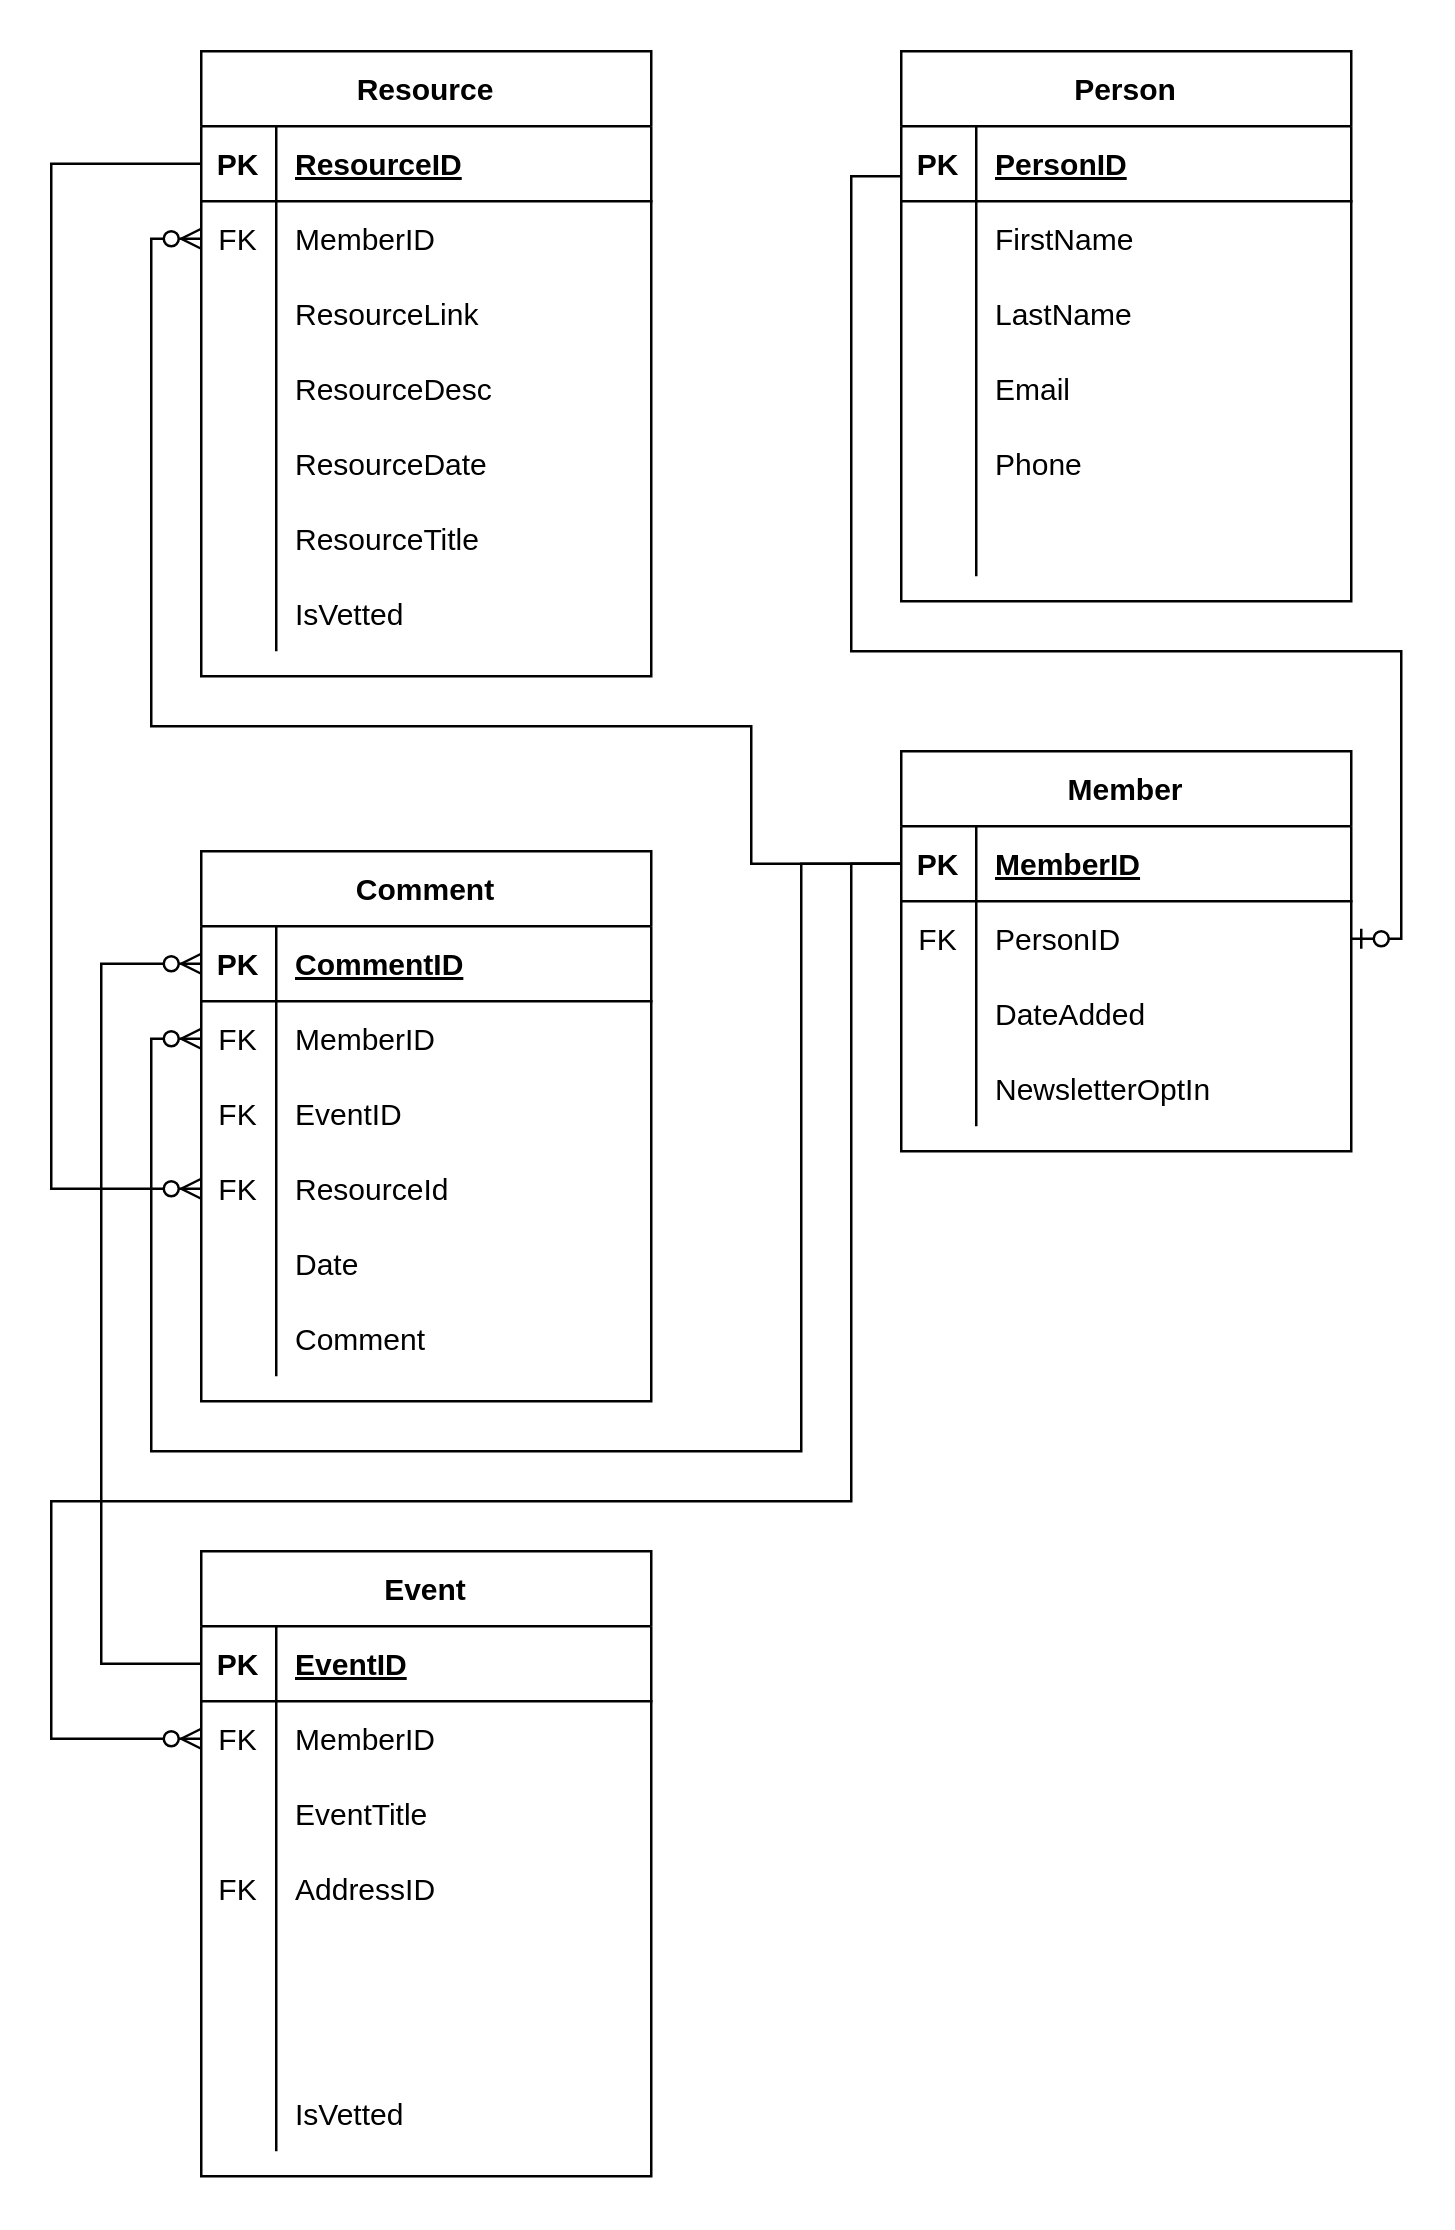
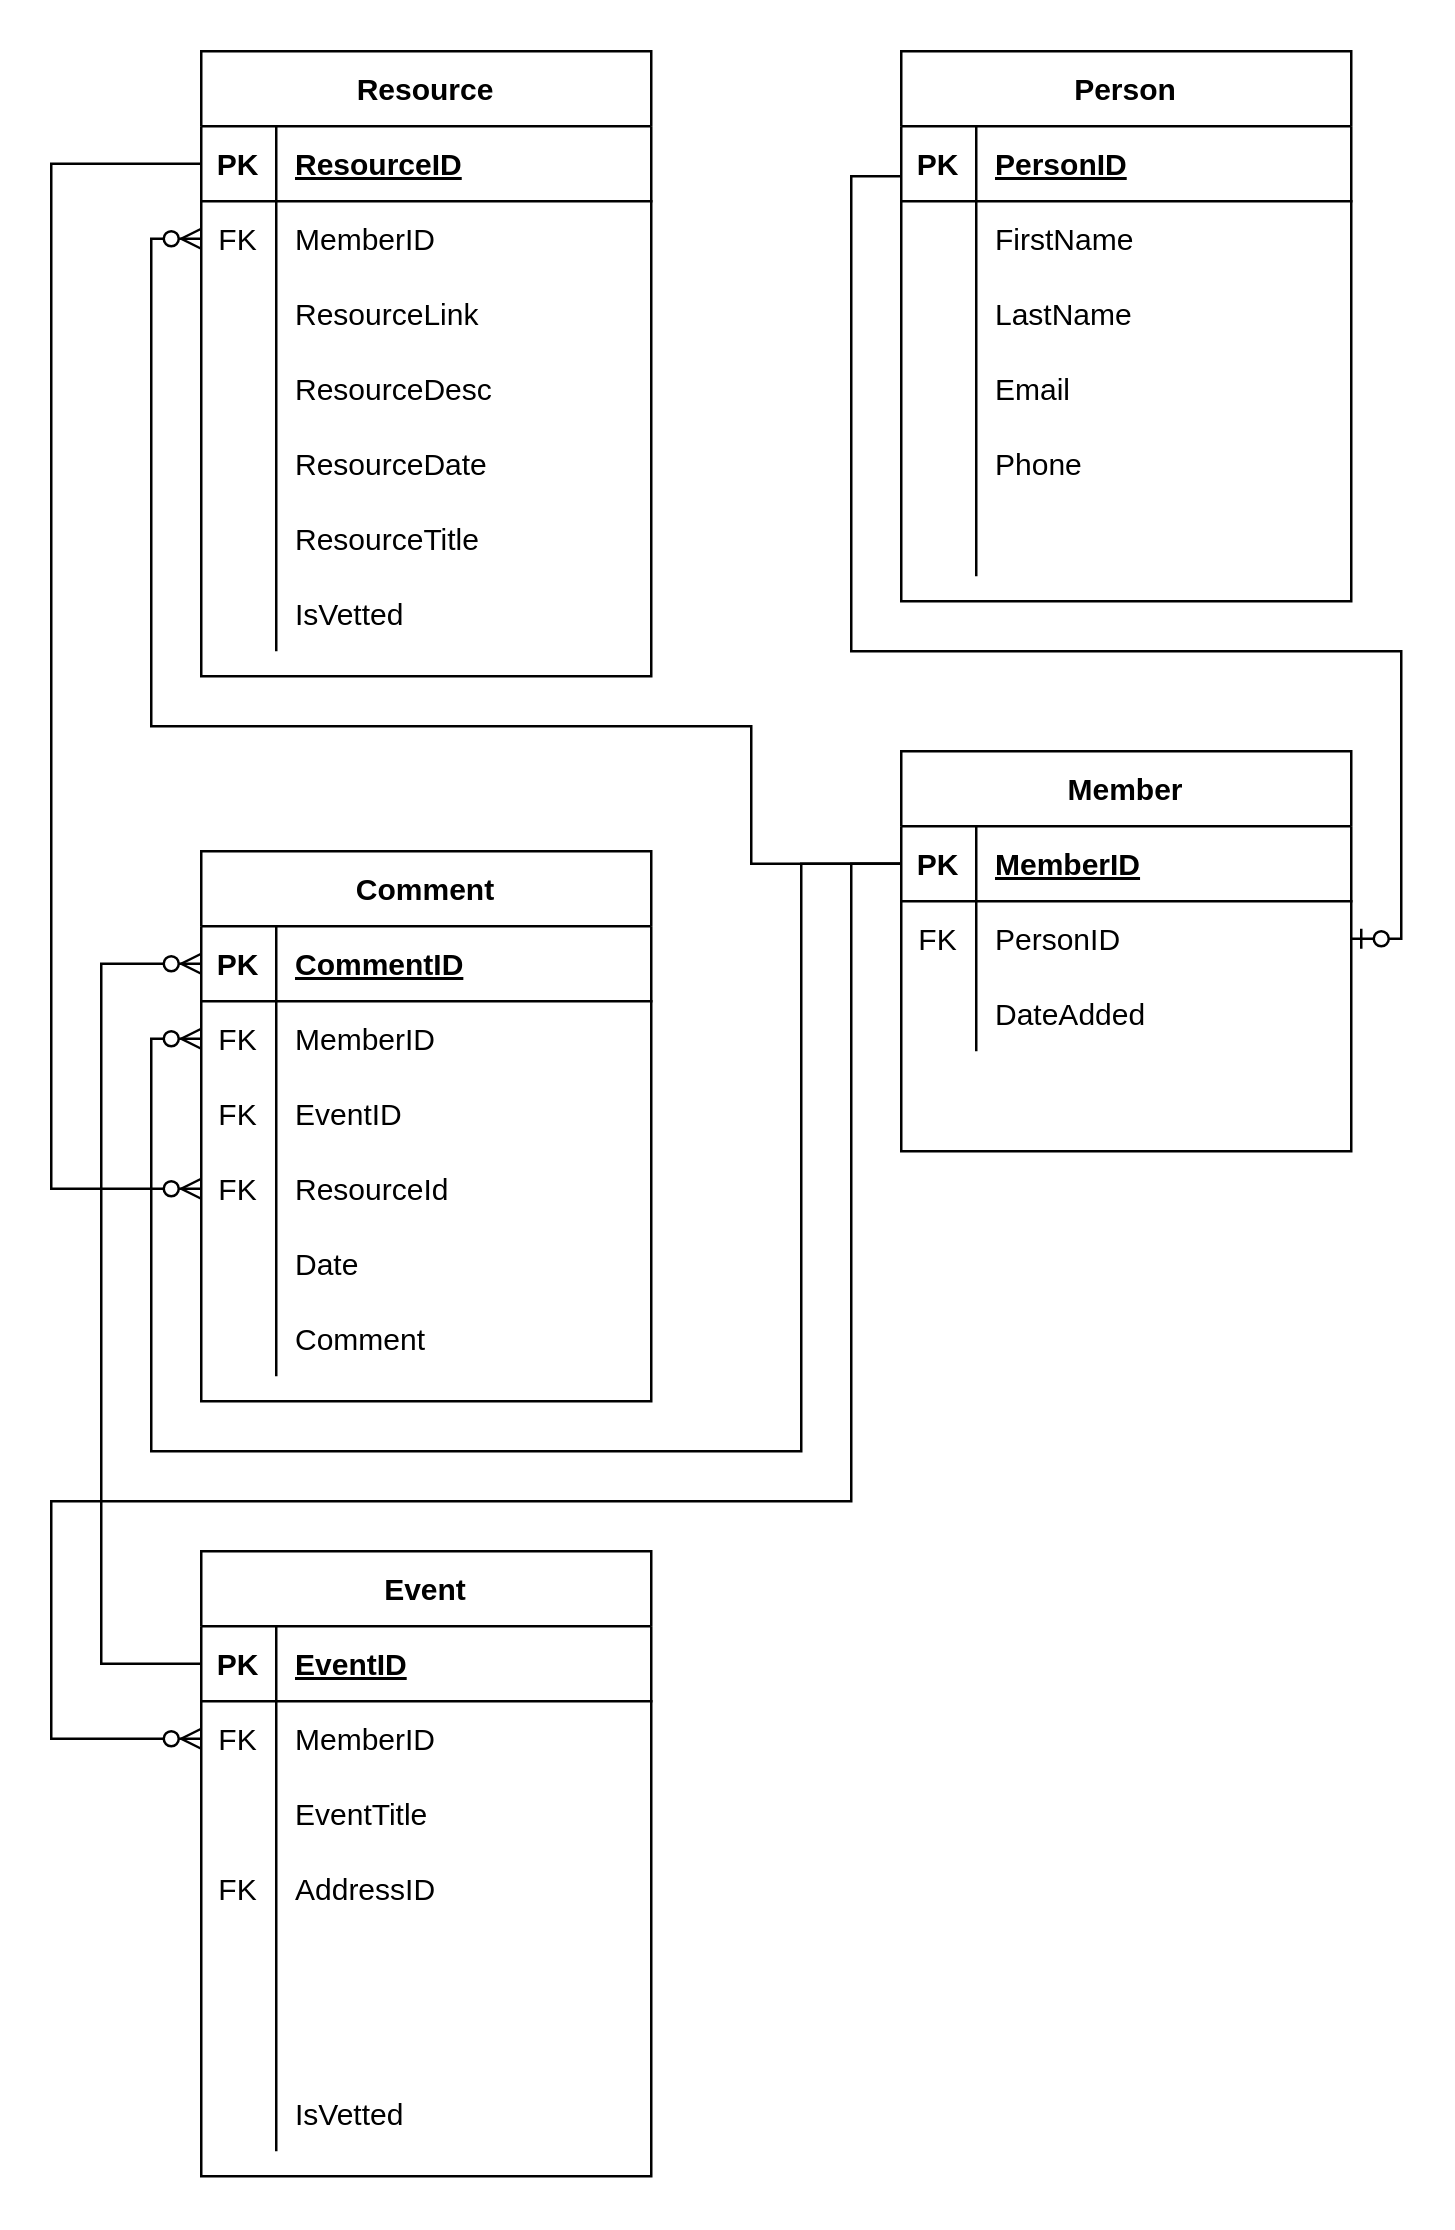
node "NewsletterOptIn": removed
